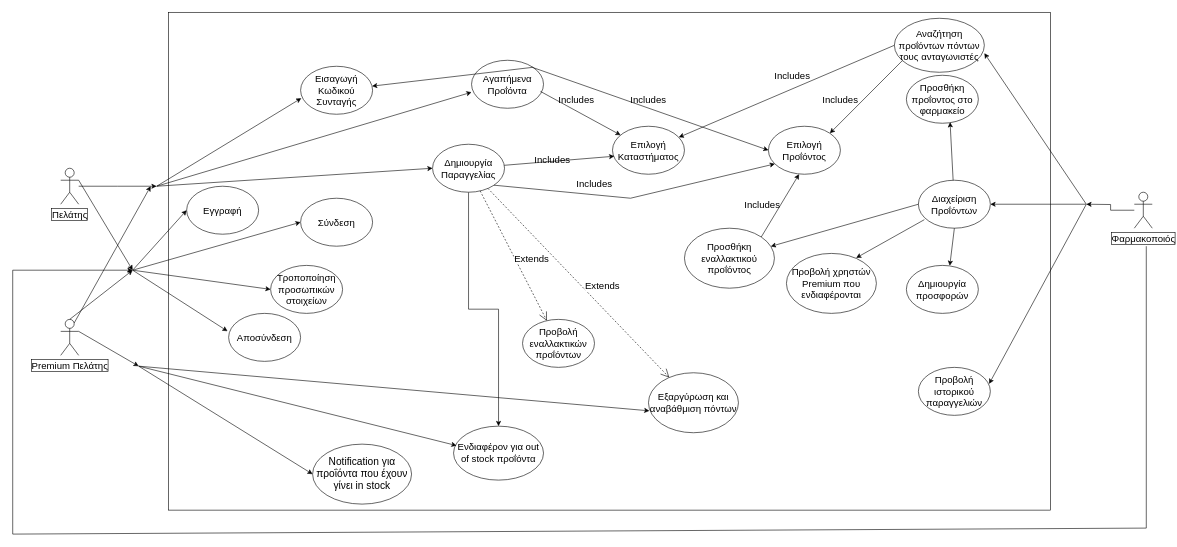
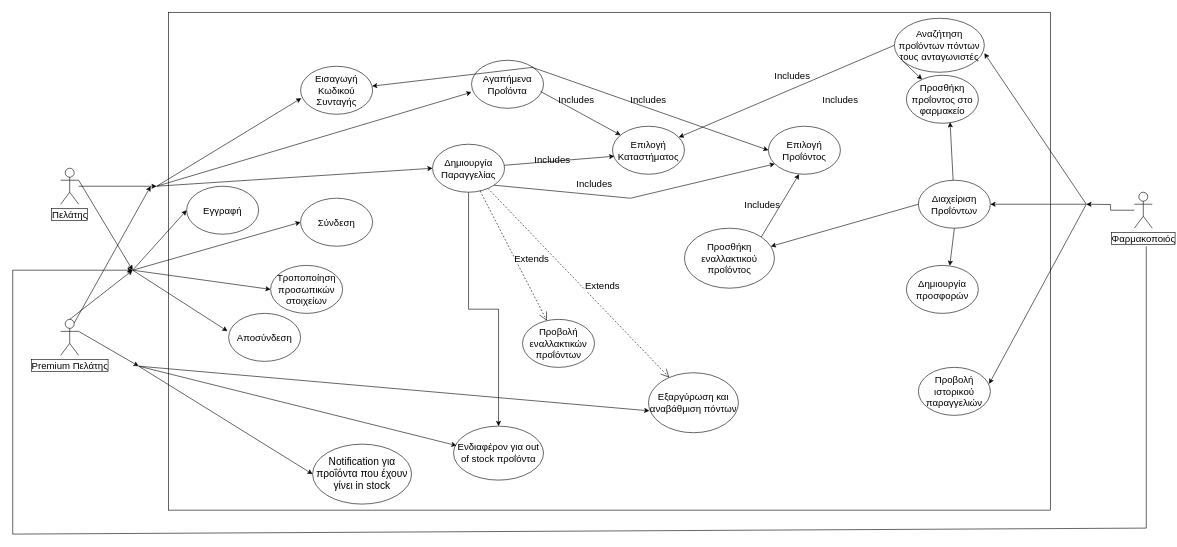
edge "Αναζήτηση προΐόντων πόντων τους ανταγωνιστές" -> "Επιλογή Προΐόντος": now "Αναζήτηση προΐόντων πόντων τους ανταγωνιστές" -> "Προσθήκη προΐοντος στο φαρμακείο"
edge "Διαχείριση Προΐόντων" -> "Προβολή χρηστών Premium που ενδιαφέρονται": removed
node "Προβολή χρηστών Premium που ενδιαφέρονται": removed
